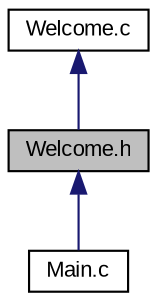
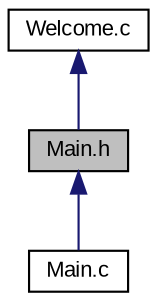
node "Welcome.h": label "Welcome.h" -> "Main.h"
